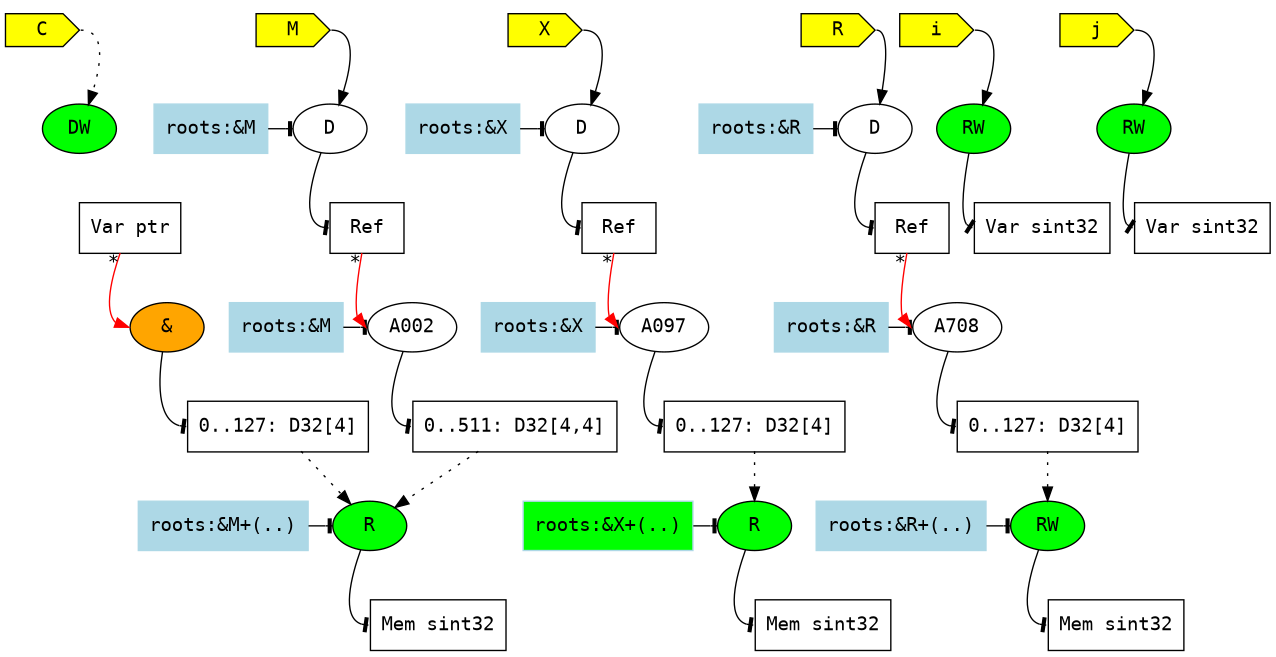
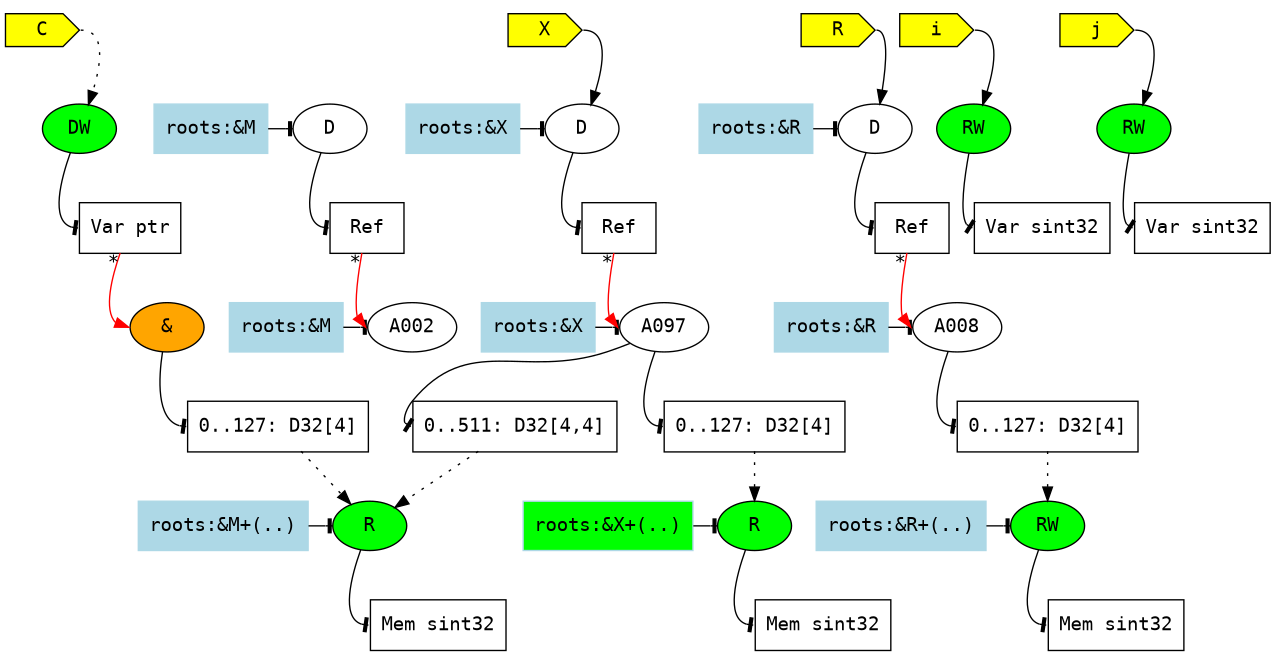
node "M": removed
edge "DW" -> "Var ptr": added
node "A708": label "A708" -> "A008"
edge "A002" -> "0..511: D32[4,4]": now "A097" -> "0..511: D32[4,4]"
